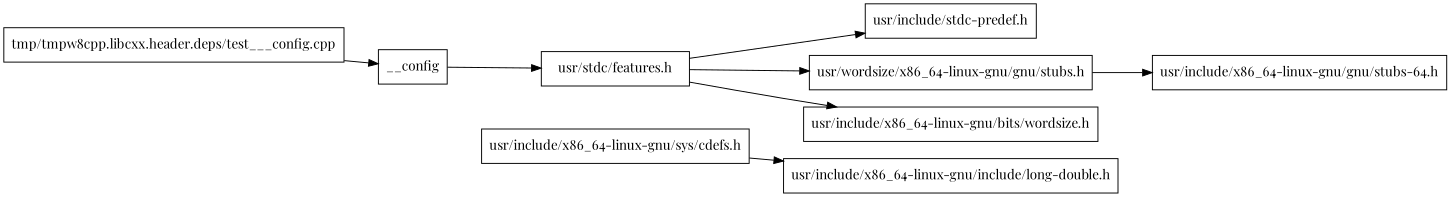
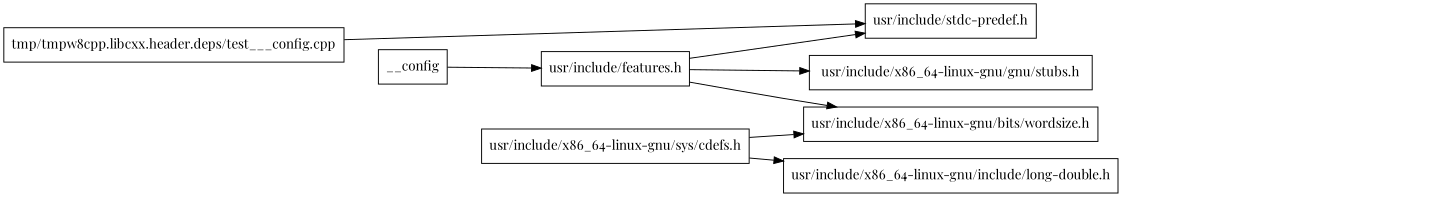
edge "tmp/tmpw8cpp.libcxx.header.deps/test___config.cpp" -> "__config": now "tmp/tmpw8cpp.libcxx.header.deps/test___config.cpp" -> "usr/include/stdc-predef.h"
node "usr/stdc/features.h": label "usr/stdc/features.h" -> "usr/include/features.h"
node "usr/wordsize/x86_64-linux-gnu/gnu/stubs.h": label "usr/wordsize/x86_64-linux-gnu/gnu/stubs.h" -> "usr/include/x86_64-linux-gnu/gnu/stubs.h"
node "usr/include/x86_64-linux-gnu/gnu/stubs-64.h": removed
edge "usr/include/x86_64-linux-gnu/sys/cdefs.h" -> "usr/include/x86_64-linux-gnu/bits/wordsize.h": added
